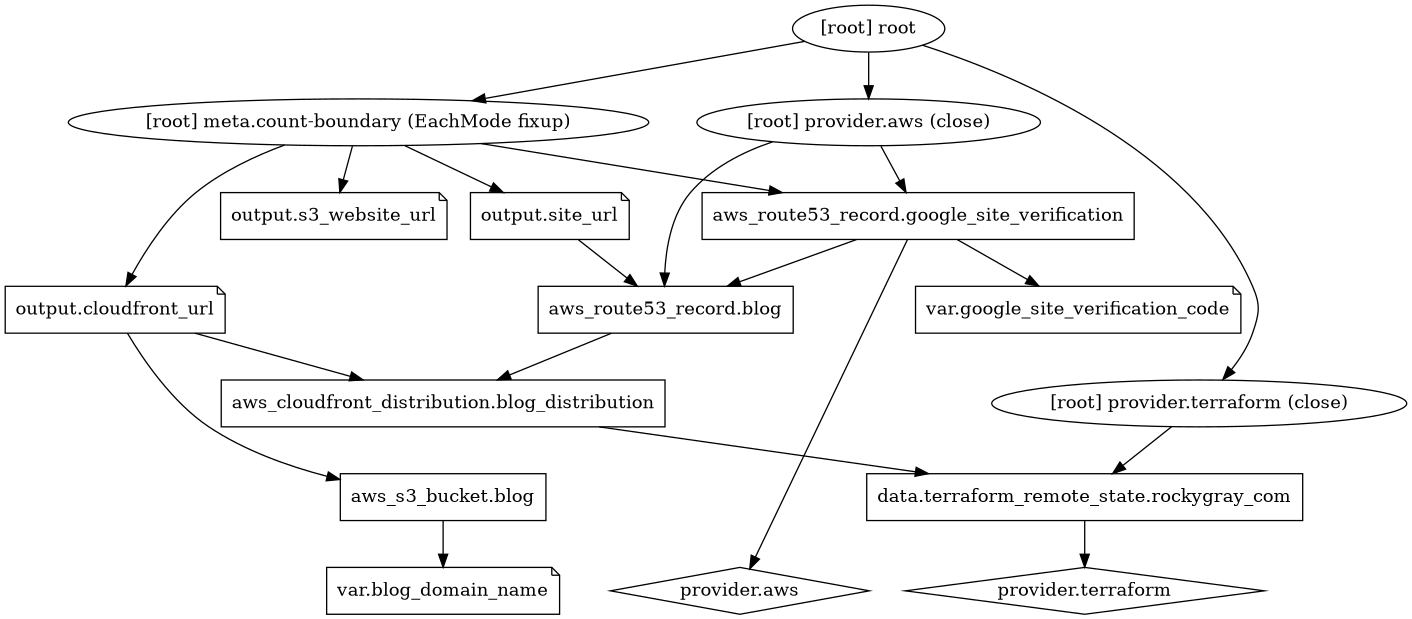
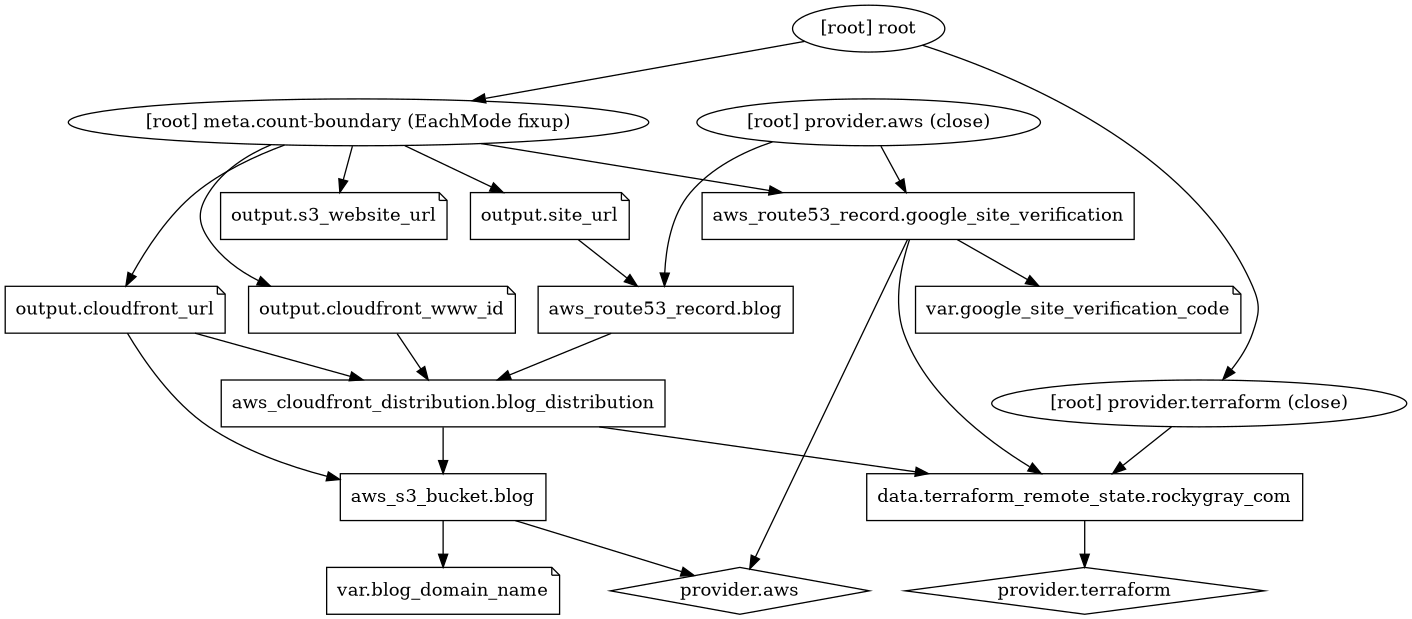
edge "[root] root" -> "[root] provider.aws (close)": removed
edge "aws_route53_record.google_site_verification" -> "aws_route53_record.blog": now "aws_route53_record.google_site_verification" -> "data.terraform_remote_state.rockygray_com"
node "output.cloudfront_www_id": added
edge "aws_cloudfront_distribution.blog_distribution" -> "aws_s3_bucket.blog": added
edge "aws_s3_bucket.blog" -> "provider.aws": added
